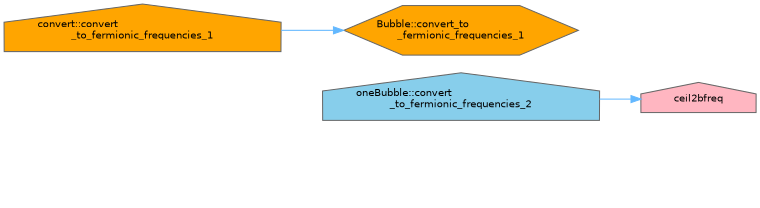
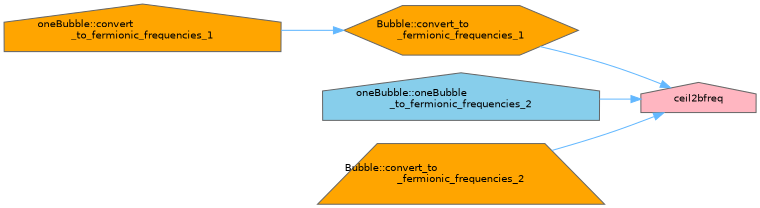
node "convert::convert _to_fermionic_frequencies_1": label "convert::convert _to_fermionic_frequencies_1" -> "oneBubble::convert _to_fermionic_frequencies_1"
edge "Bubble::convert_to _fermionic_frequencies_1" -> "ceil2bfreq": added
node "oneBubble::convert _to_fermionic_frequencies_2": label "oneBubble::convert _to_fermionic_frequencies_2" -> "oneBubble::oneBubble _to_fermionic_frequencies_2"
node "Bubble::convert_to _fermionic_frequencies_2": added
